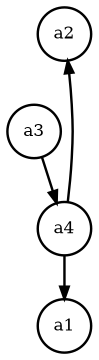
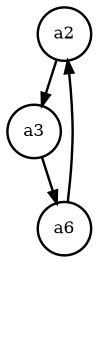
edge "a2" -> "a3": added
node "a4": label "a4" -> "a6"
node "a1": removed
